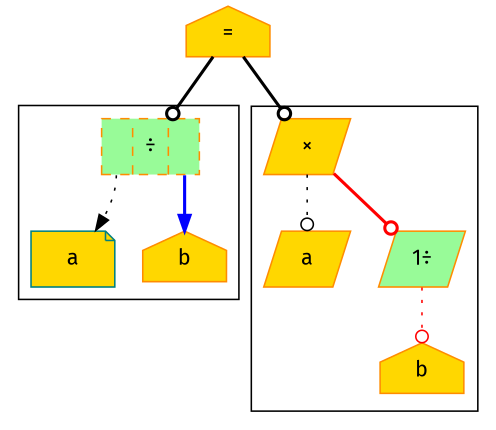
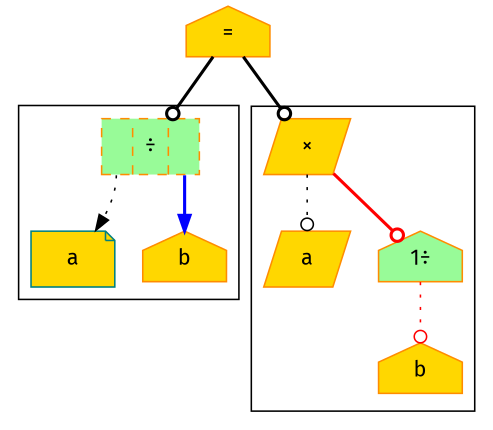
node "1÷": shape parallelogram -> house
